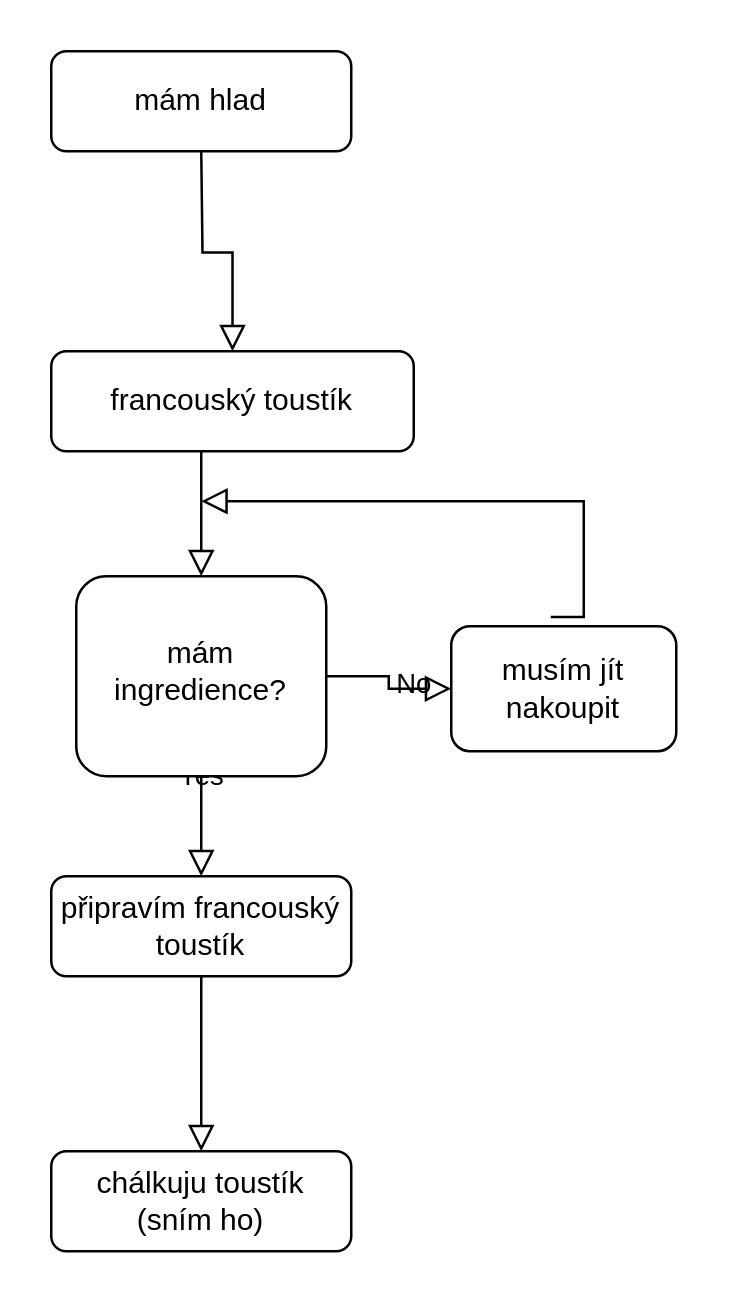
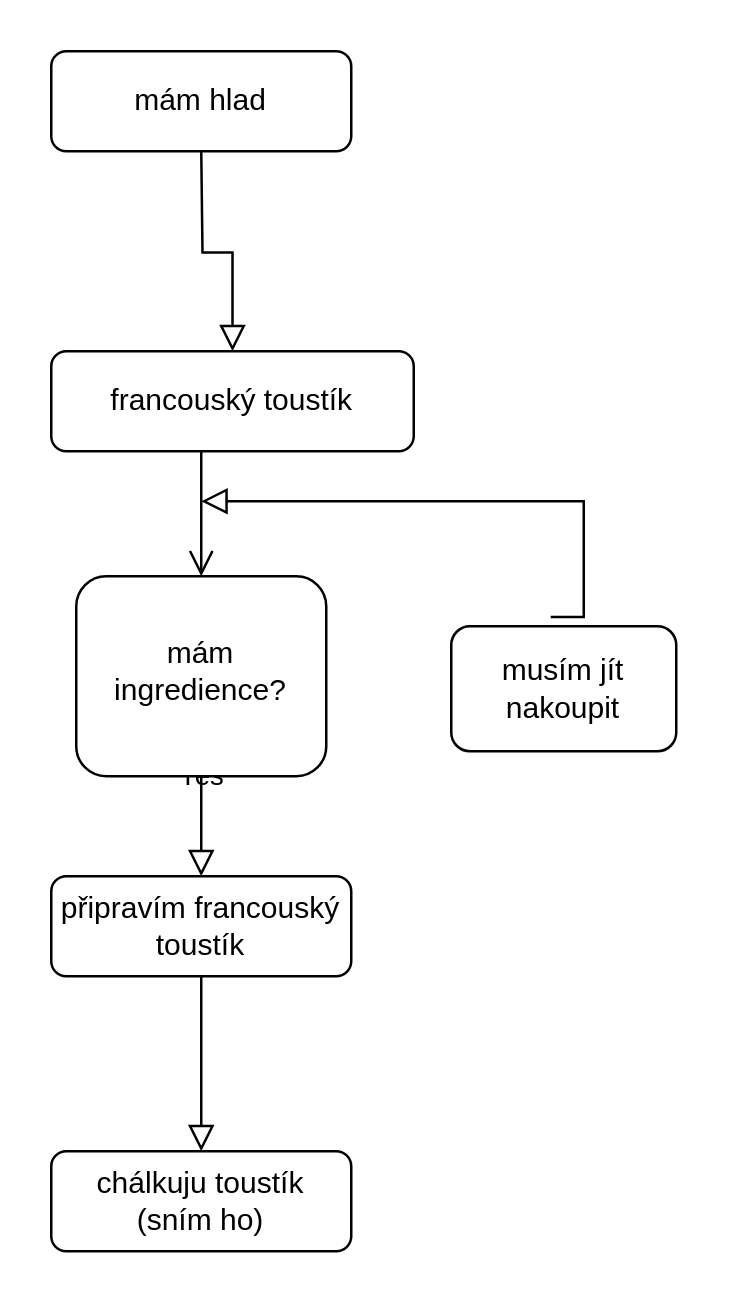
edge "francouský toustík" -> "mám ingredience?": arrowhead block -> open
edge "mám ingredience?" -> "musím jít nakoupit": removed, label "No"
